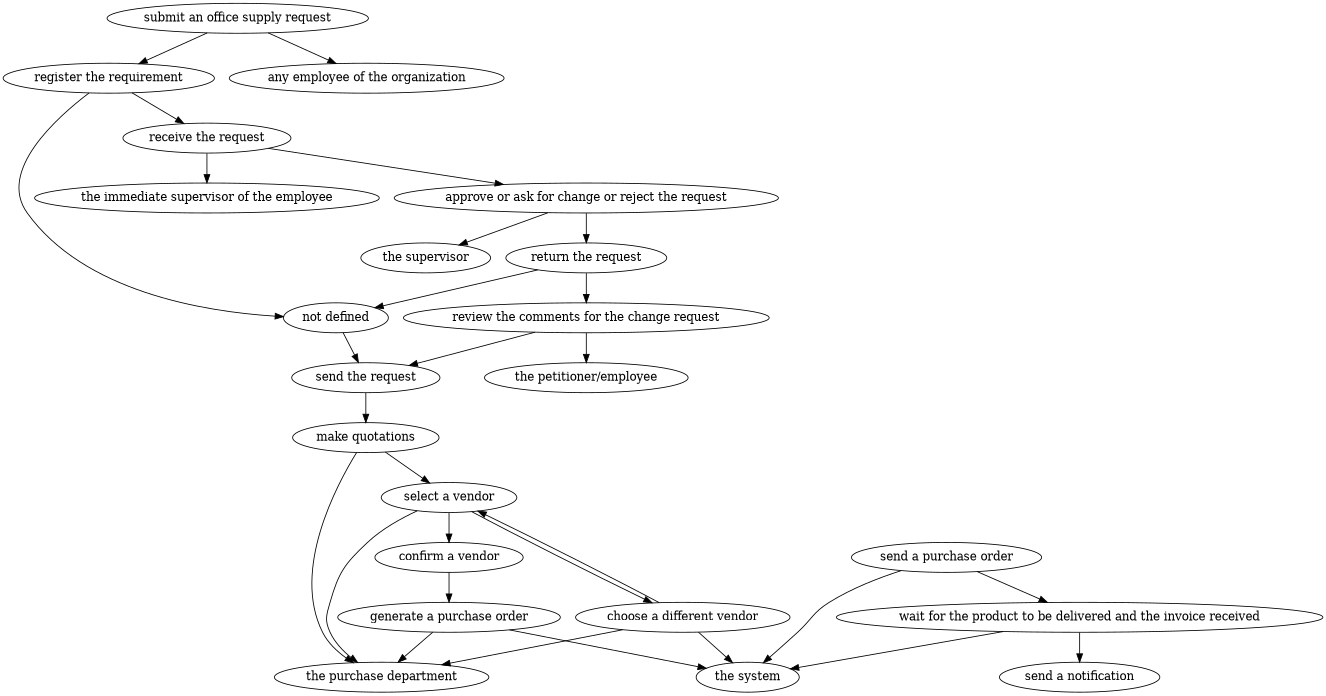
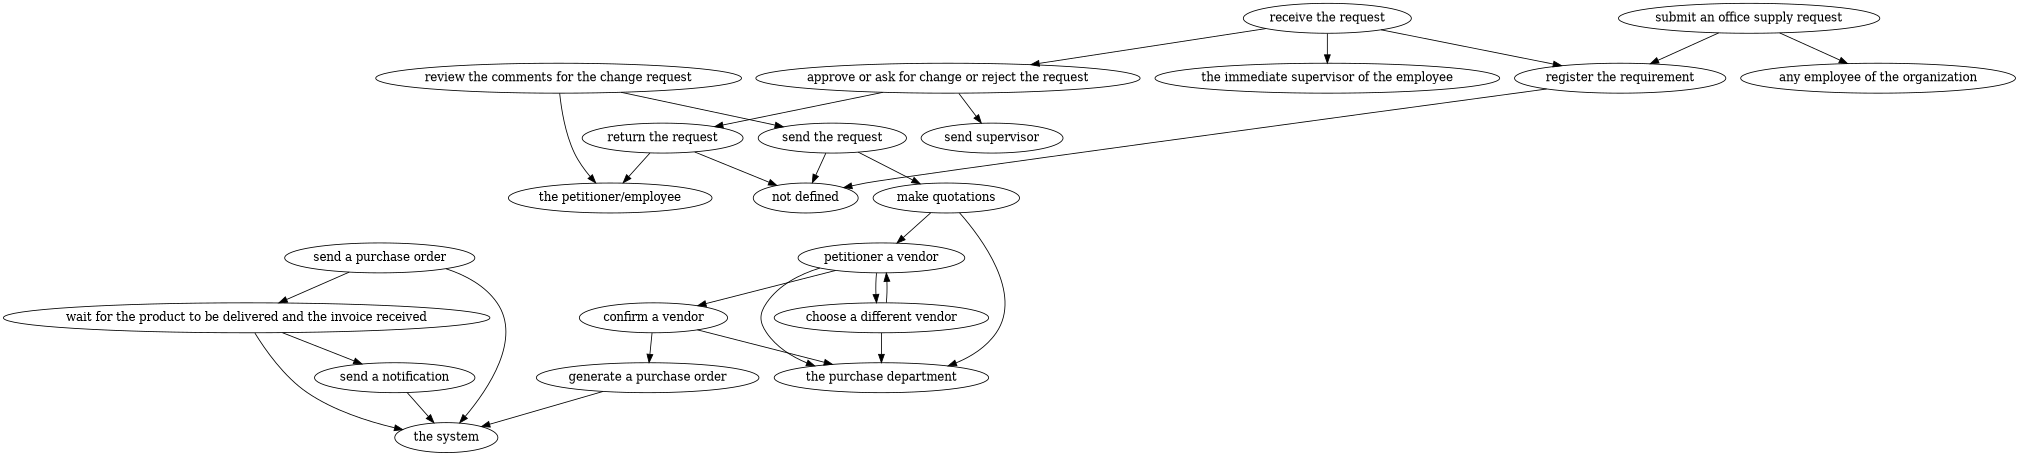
edge "register the requirement" -> "receive the request": reversed
node "the supervisor": label "the supervisor" -> "send supervisor"
edge "return the request" -> "review the comments for the change request": now "return the request" -> "the petitioner/employee"
edge "not defined" -> "send the request": reversed
node "select a vendor": label "select a vendor" -> "petitioner a vendor"
edge "generate a purchase order" -> "the purchase department": now "confirm a vendor" -> "the purchase department"
edge "choose a different vendor" -> "the system": now "send a notification" -> "the system"
